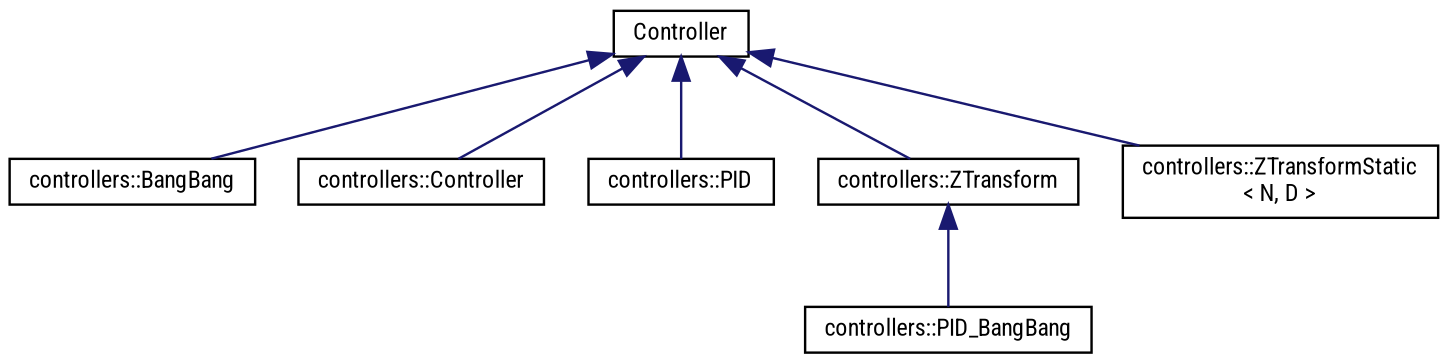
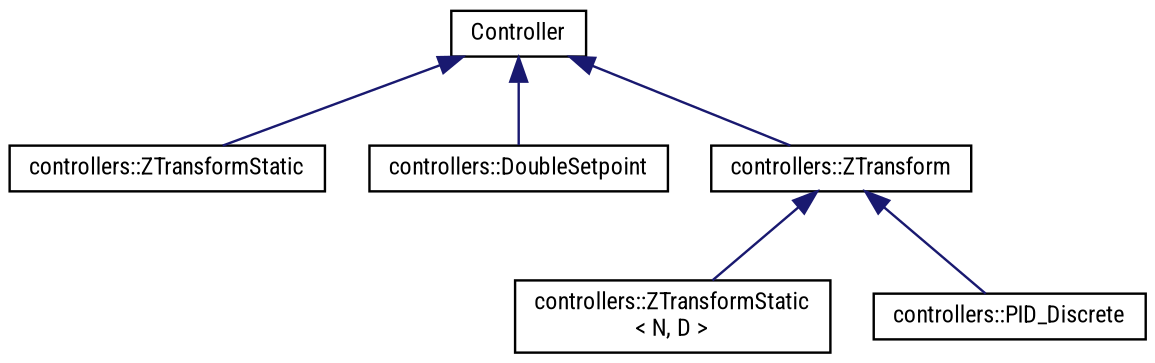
edge "controllers::ZTransformStatic < N, D >" -> "Controller": now "controllers::ZTransformStatic < N, D >" -> "controllers::ZTransform"
node "controllers::BangBang": label "controllers::BangBang" -> "controllers::ZTransformStatic"
node "controllers::Controller": label "controllers::Controller" -> "controllers::DoubleSetpoint"
node "controllers::PID": removed
node "controllers::PID_BangBang": label "controllers::PID_BangBang" -> "controllers::PID_Discrete"
